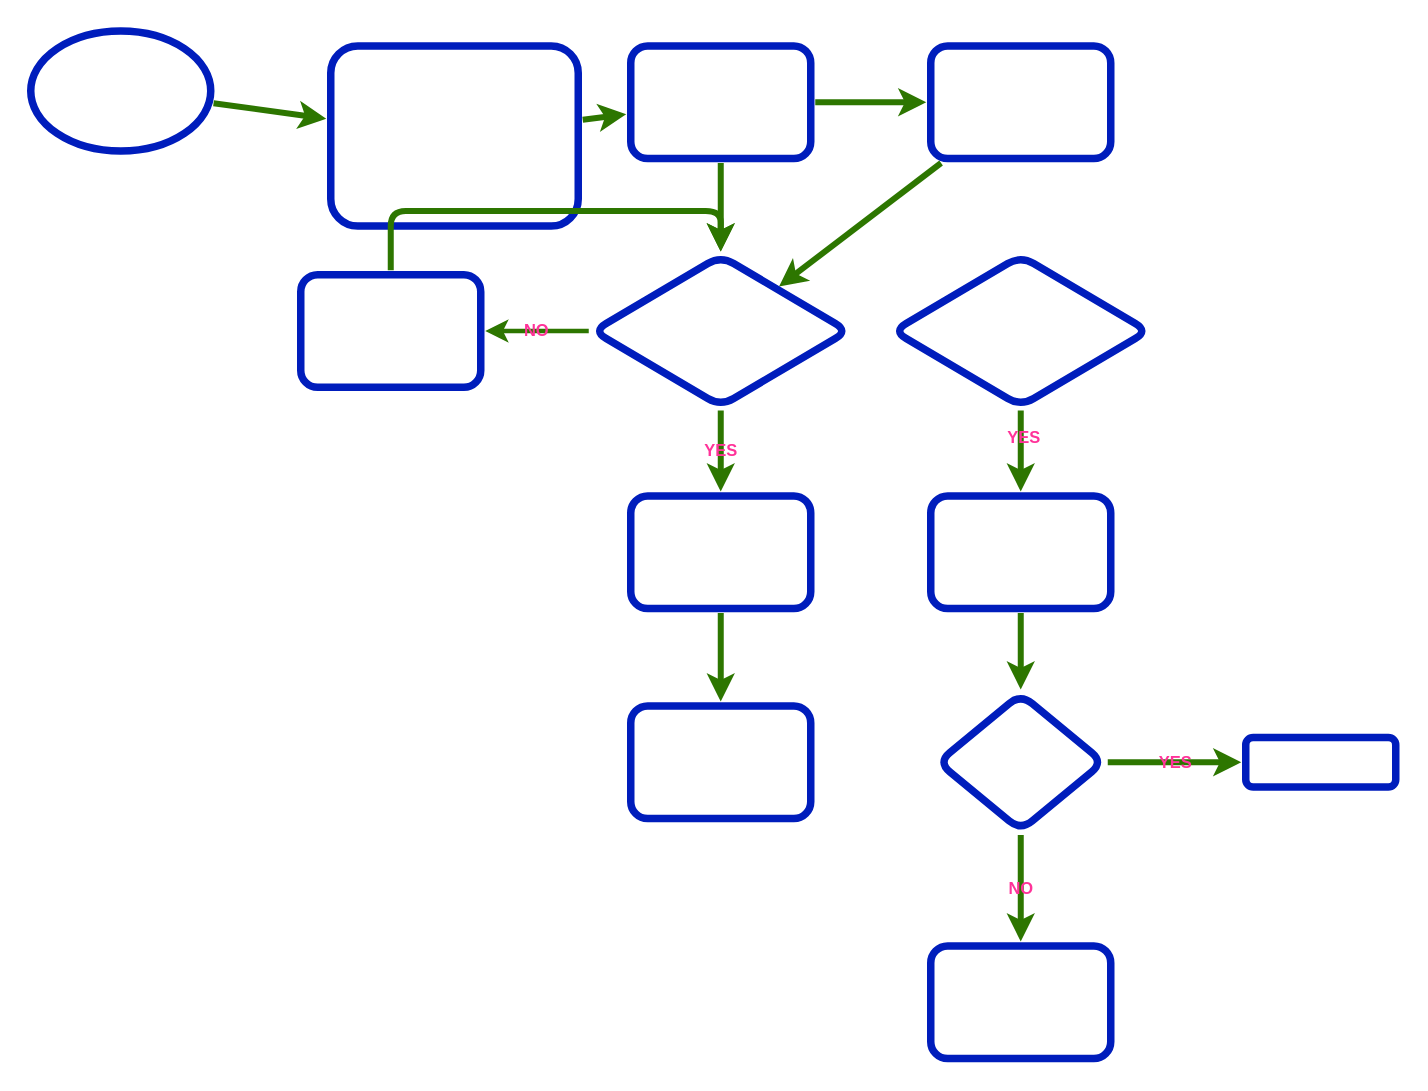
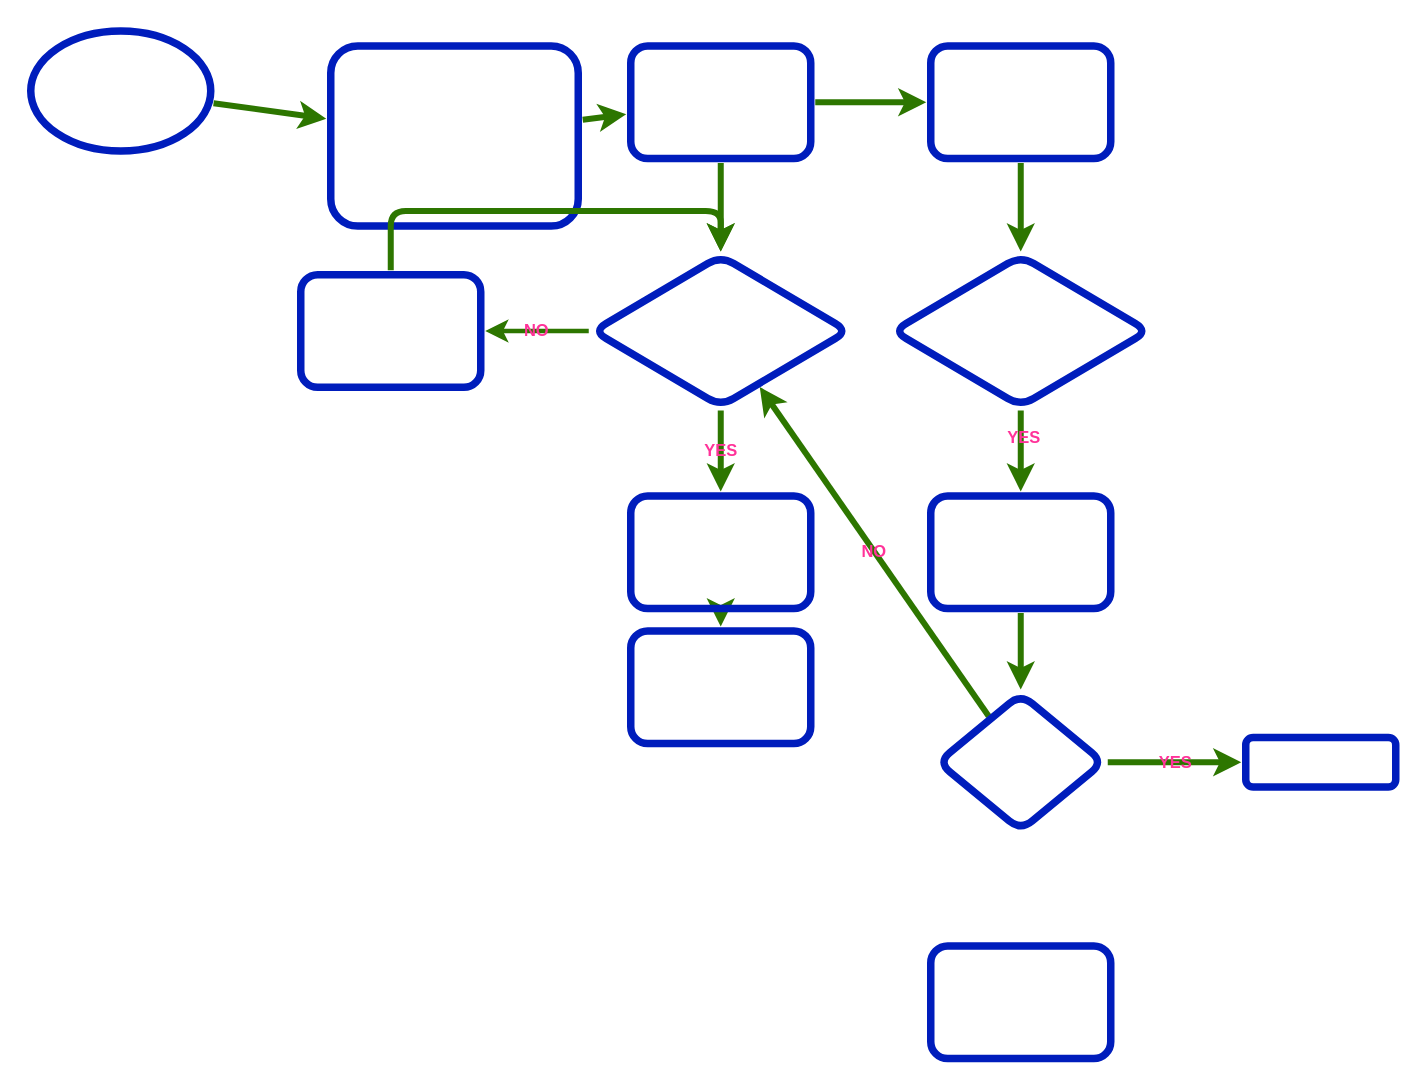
edge "Call message function action_client" -> "If data received from Odometry message": now "Call message function action_client" -> "While program is running"
node "Publis these messages with publisher function": moved (721, 762) -> (721, 687)
edge "If user enter 'c'" -> "Send goal cordinates (x,y)": now "If user enter 'c'" -> "If data received from Odometry message"
